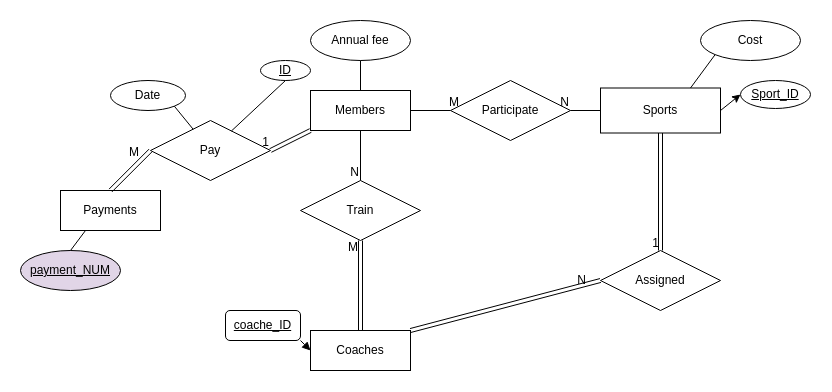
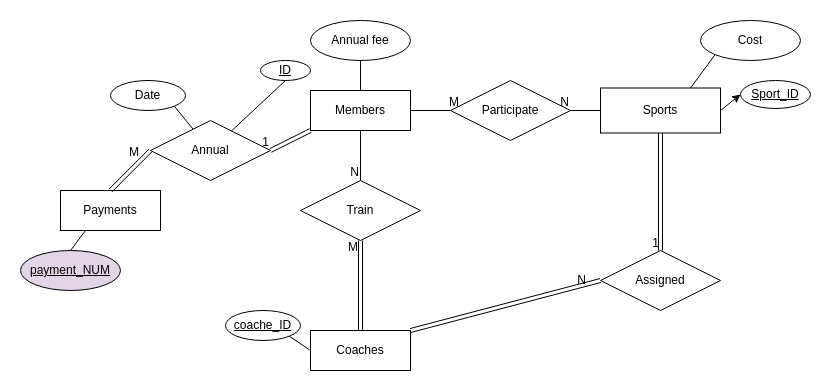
node "Pay": label "Pay" -> "Annual"
node "coache_ID": shape rounded rectangle -> ellipse
edge "coache_ID" -> "Coaches": arrowhead block -> none
